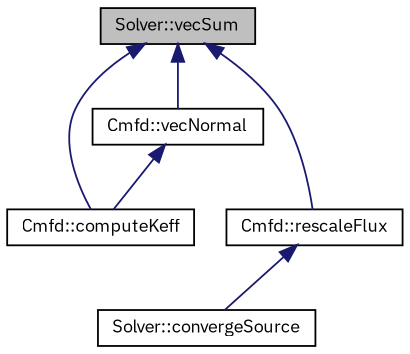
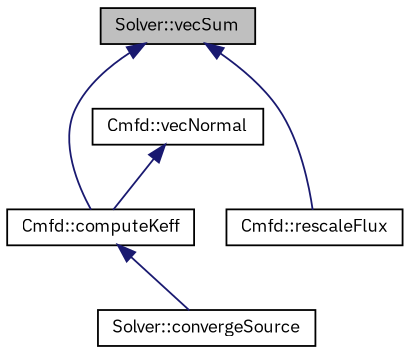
edge "Cmfd::vecNormal" -> "Solver::vecSum": removed
edge "Solver::convergeSource" -> "Cmfd::rescaleFlux": now "Solver::convergeSource" -> "Cmfd::computeKeff"
